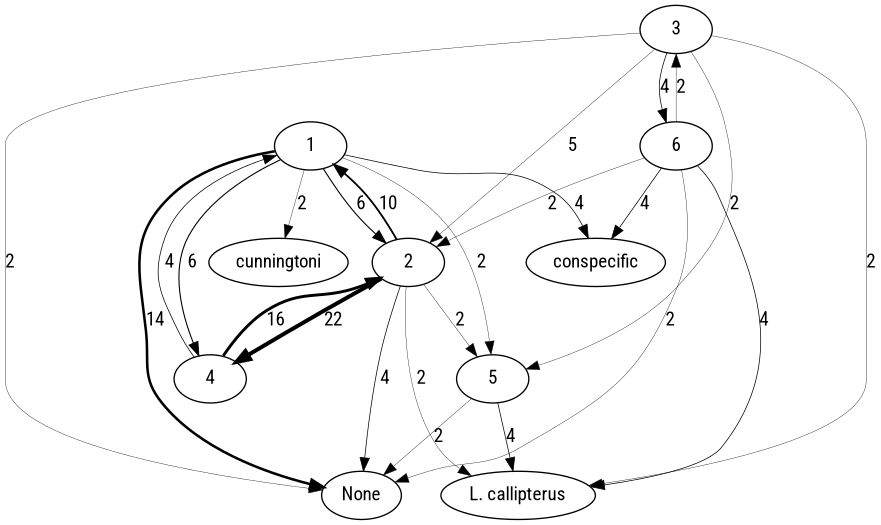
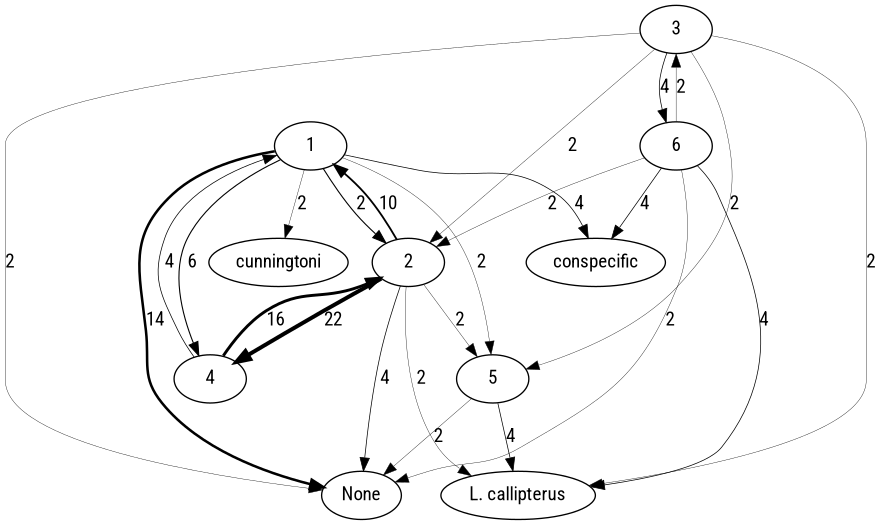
edge "3" -> "2": label "5" -> "2"
edge "1" -> "2": label "6" -> "2"
